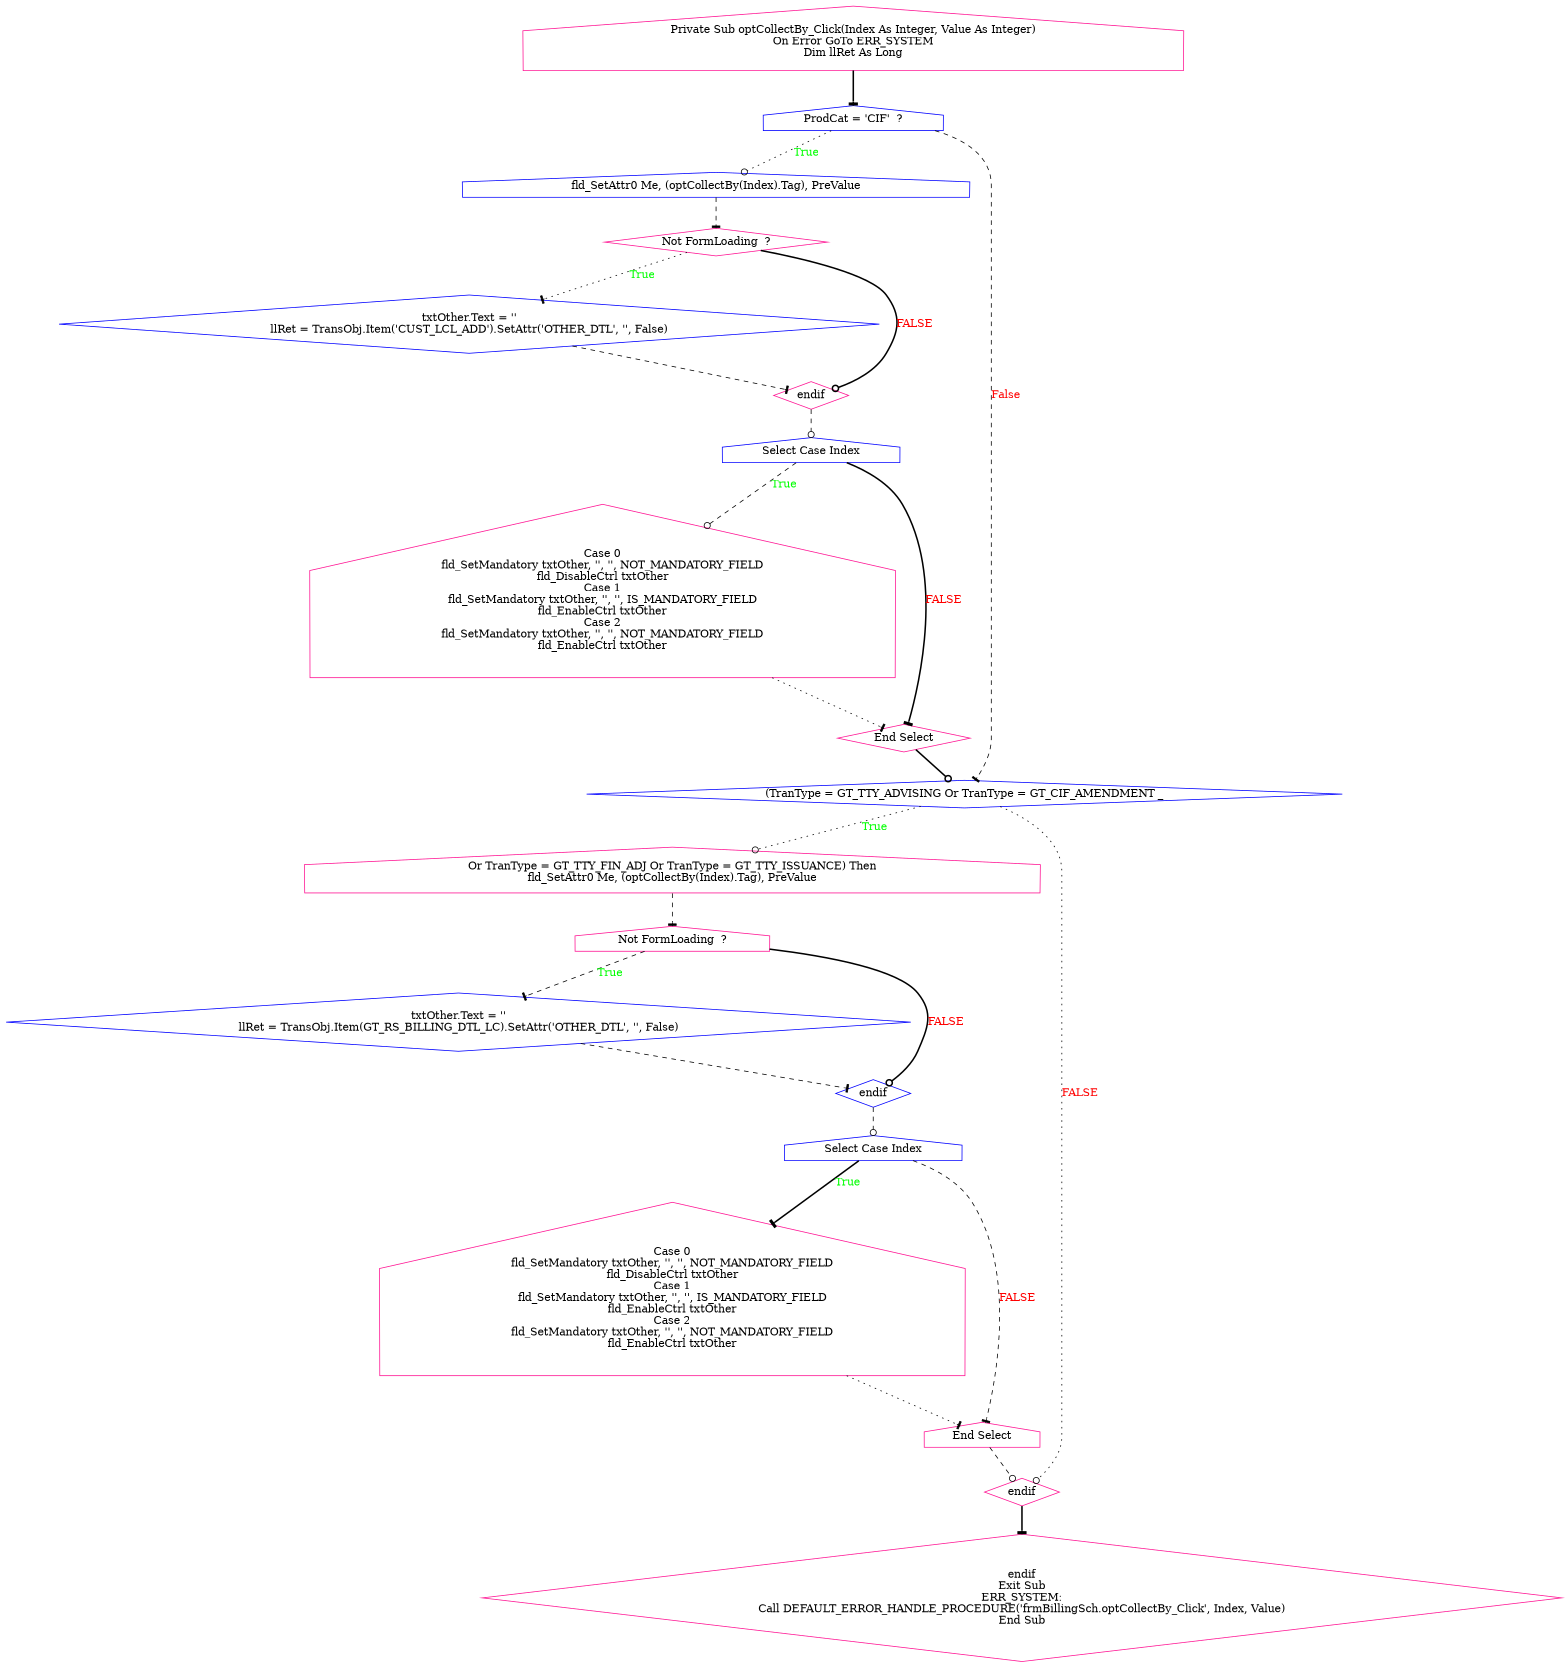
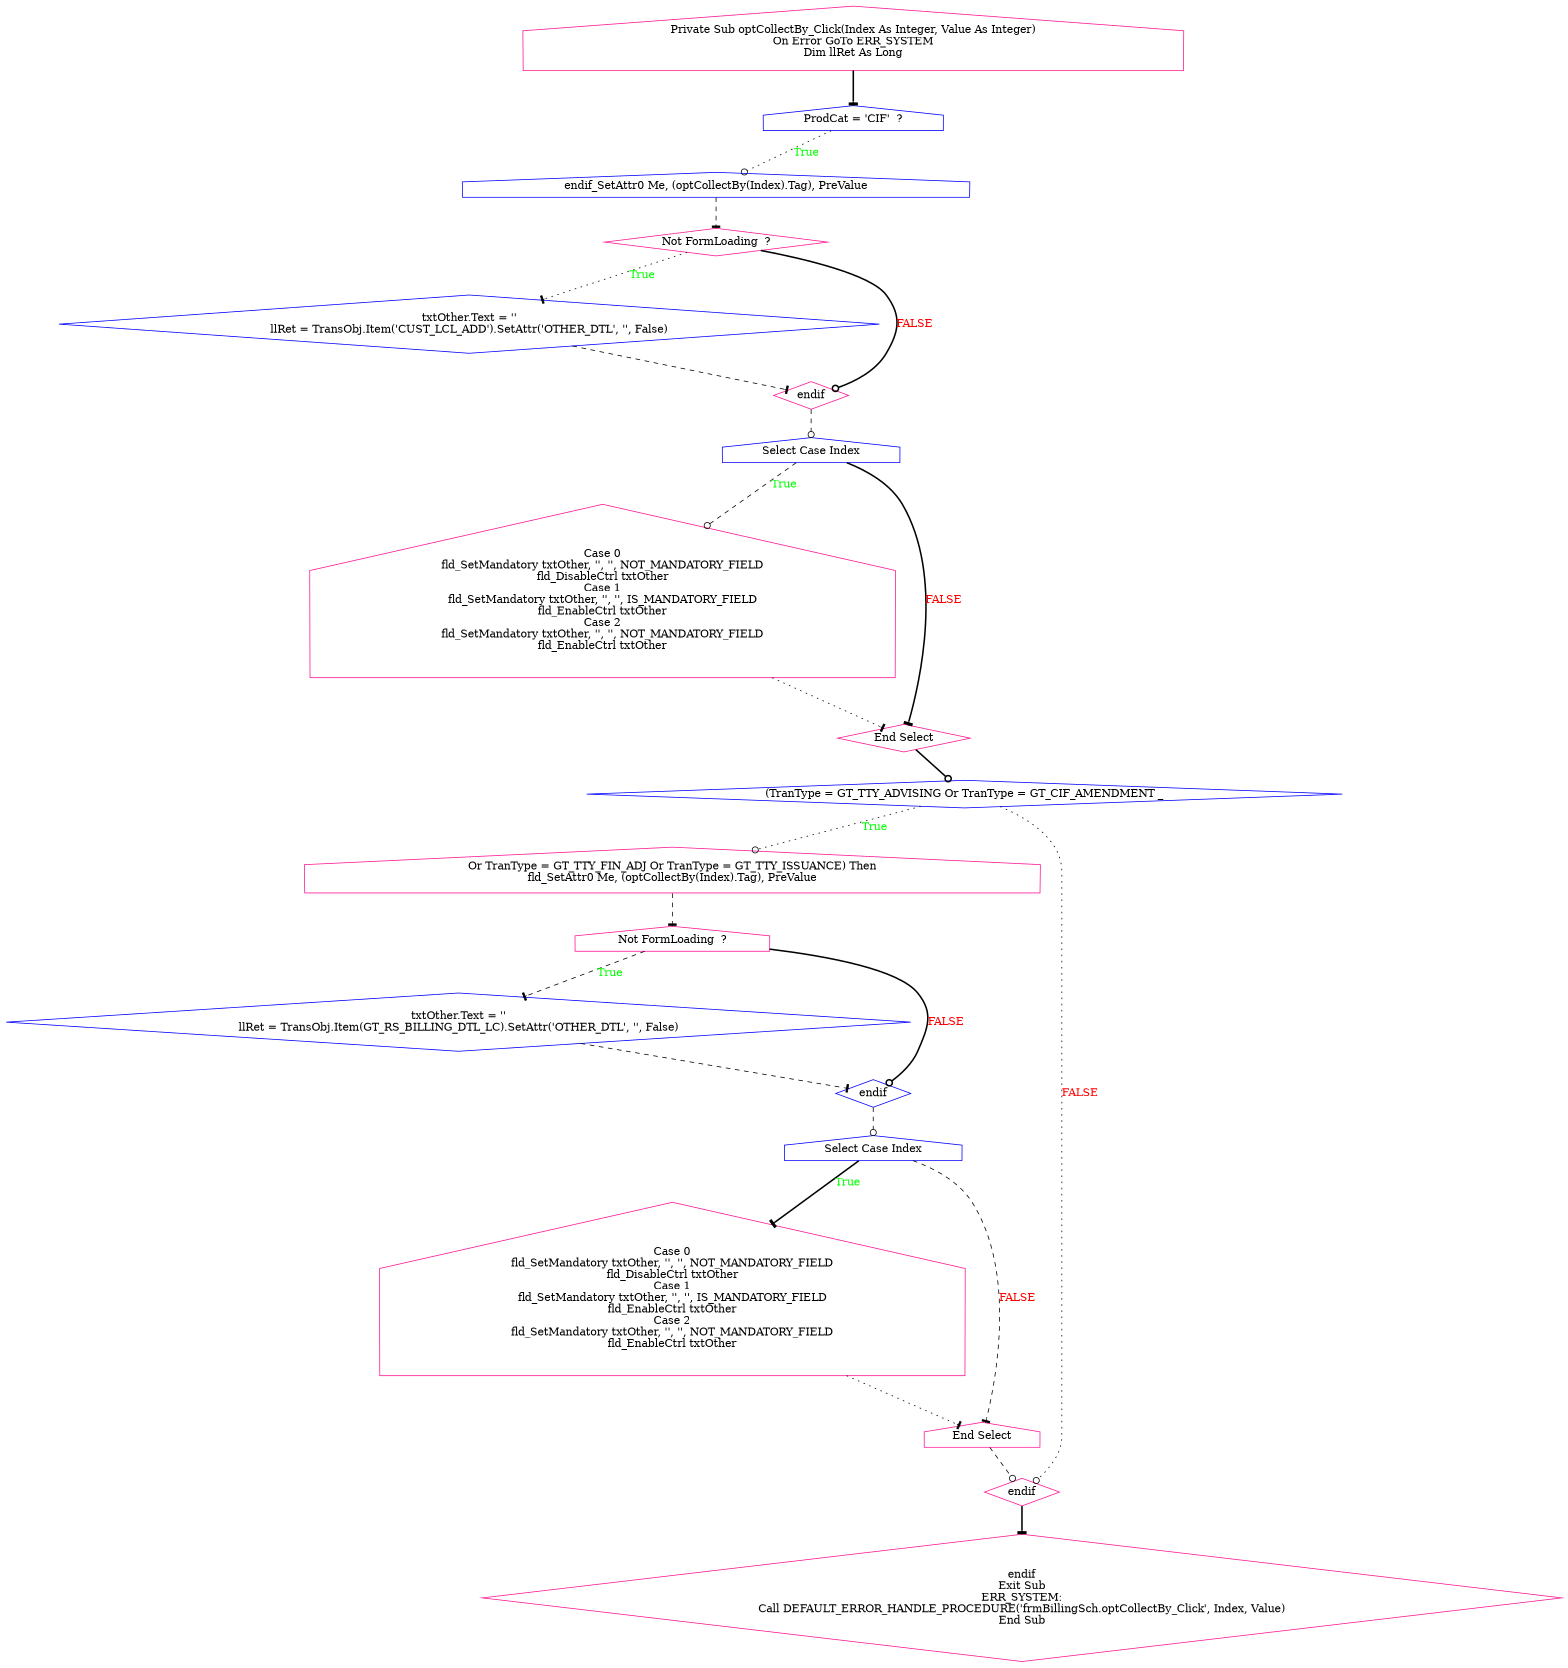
node "fld_SetAttr0 Me, (optCollectBy(Index).Tag), PreValue": label "fld_SetAttr0 Me, (optCollectBy(Index).Tag), PreValue" -> "endif_SetAttr0 Me, (optCollectBy(Index).Tag), PreValue"
edge "ProdCat = 'CIF'  ?" -> "(TranType = GT_TTY_ADVISING Or TranType = GT_CIF_AMENDMENT _": removed, label "False"
